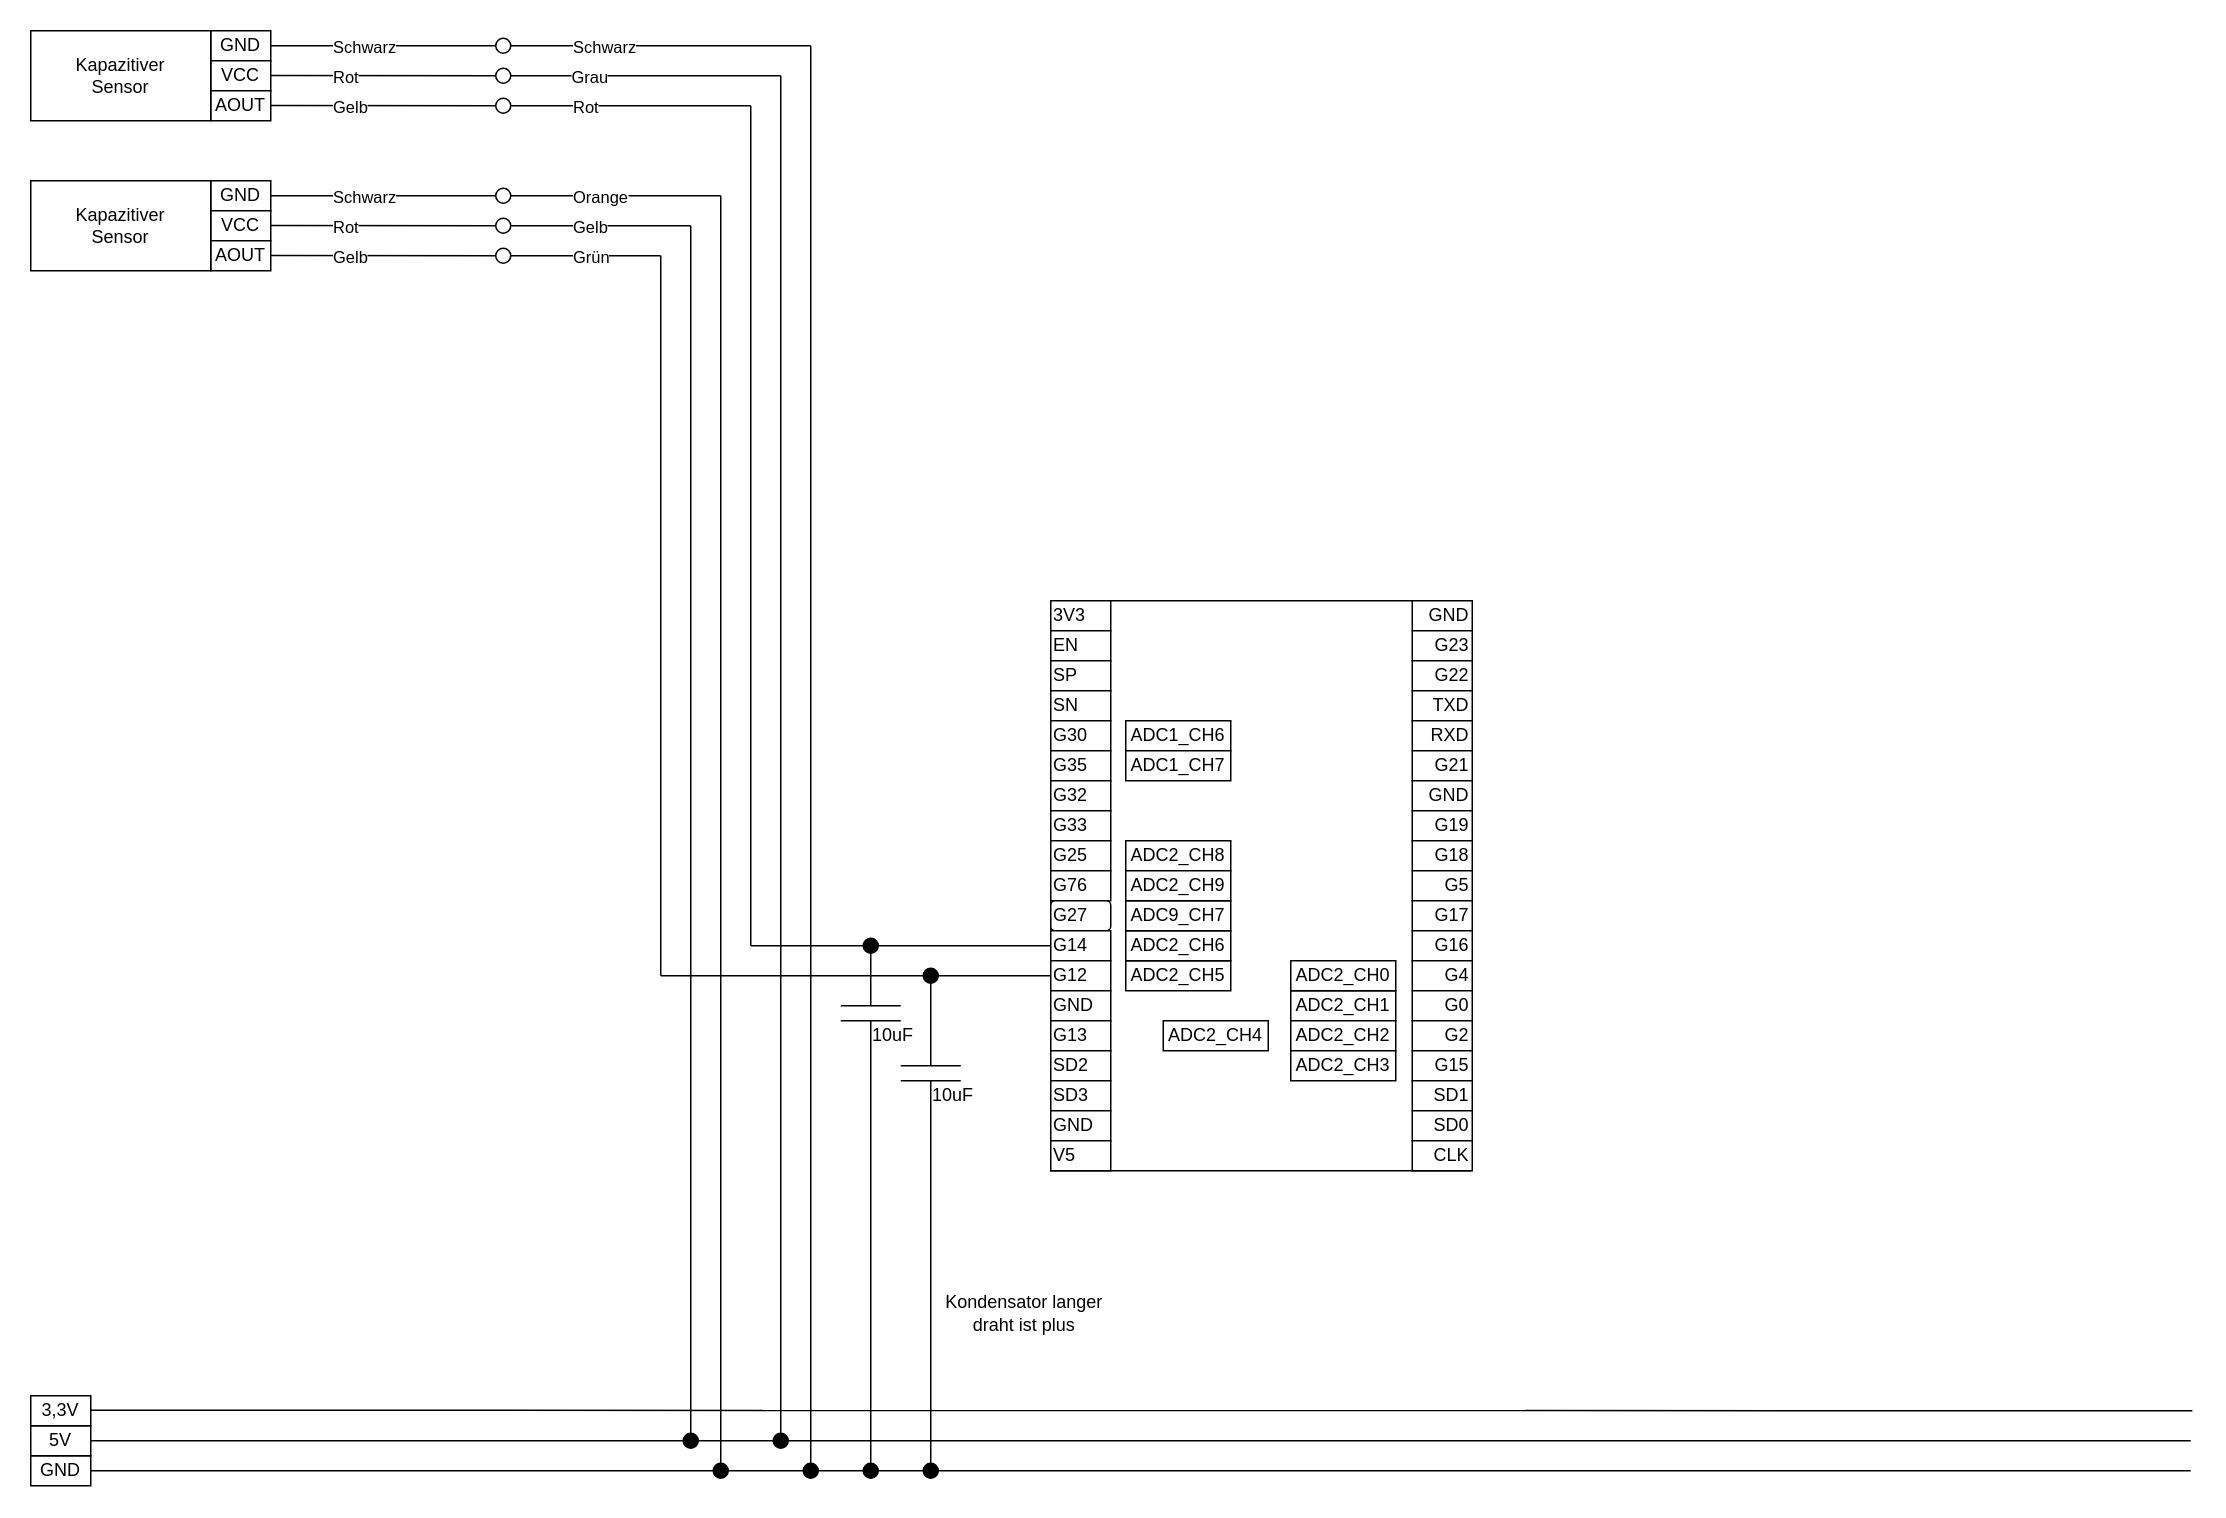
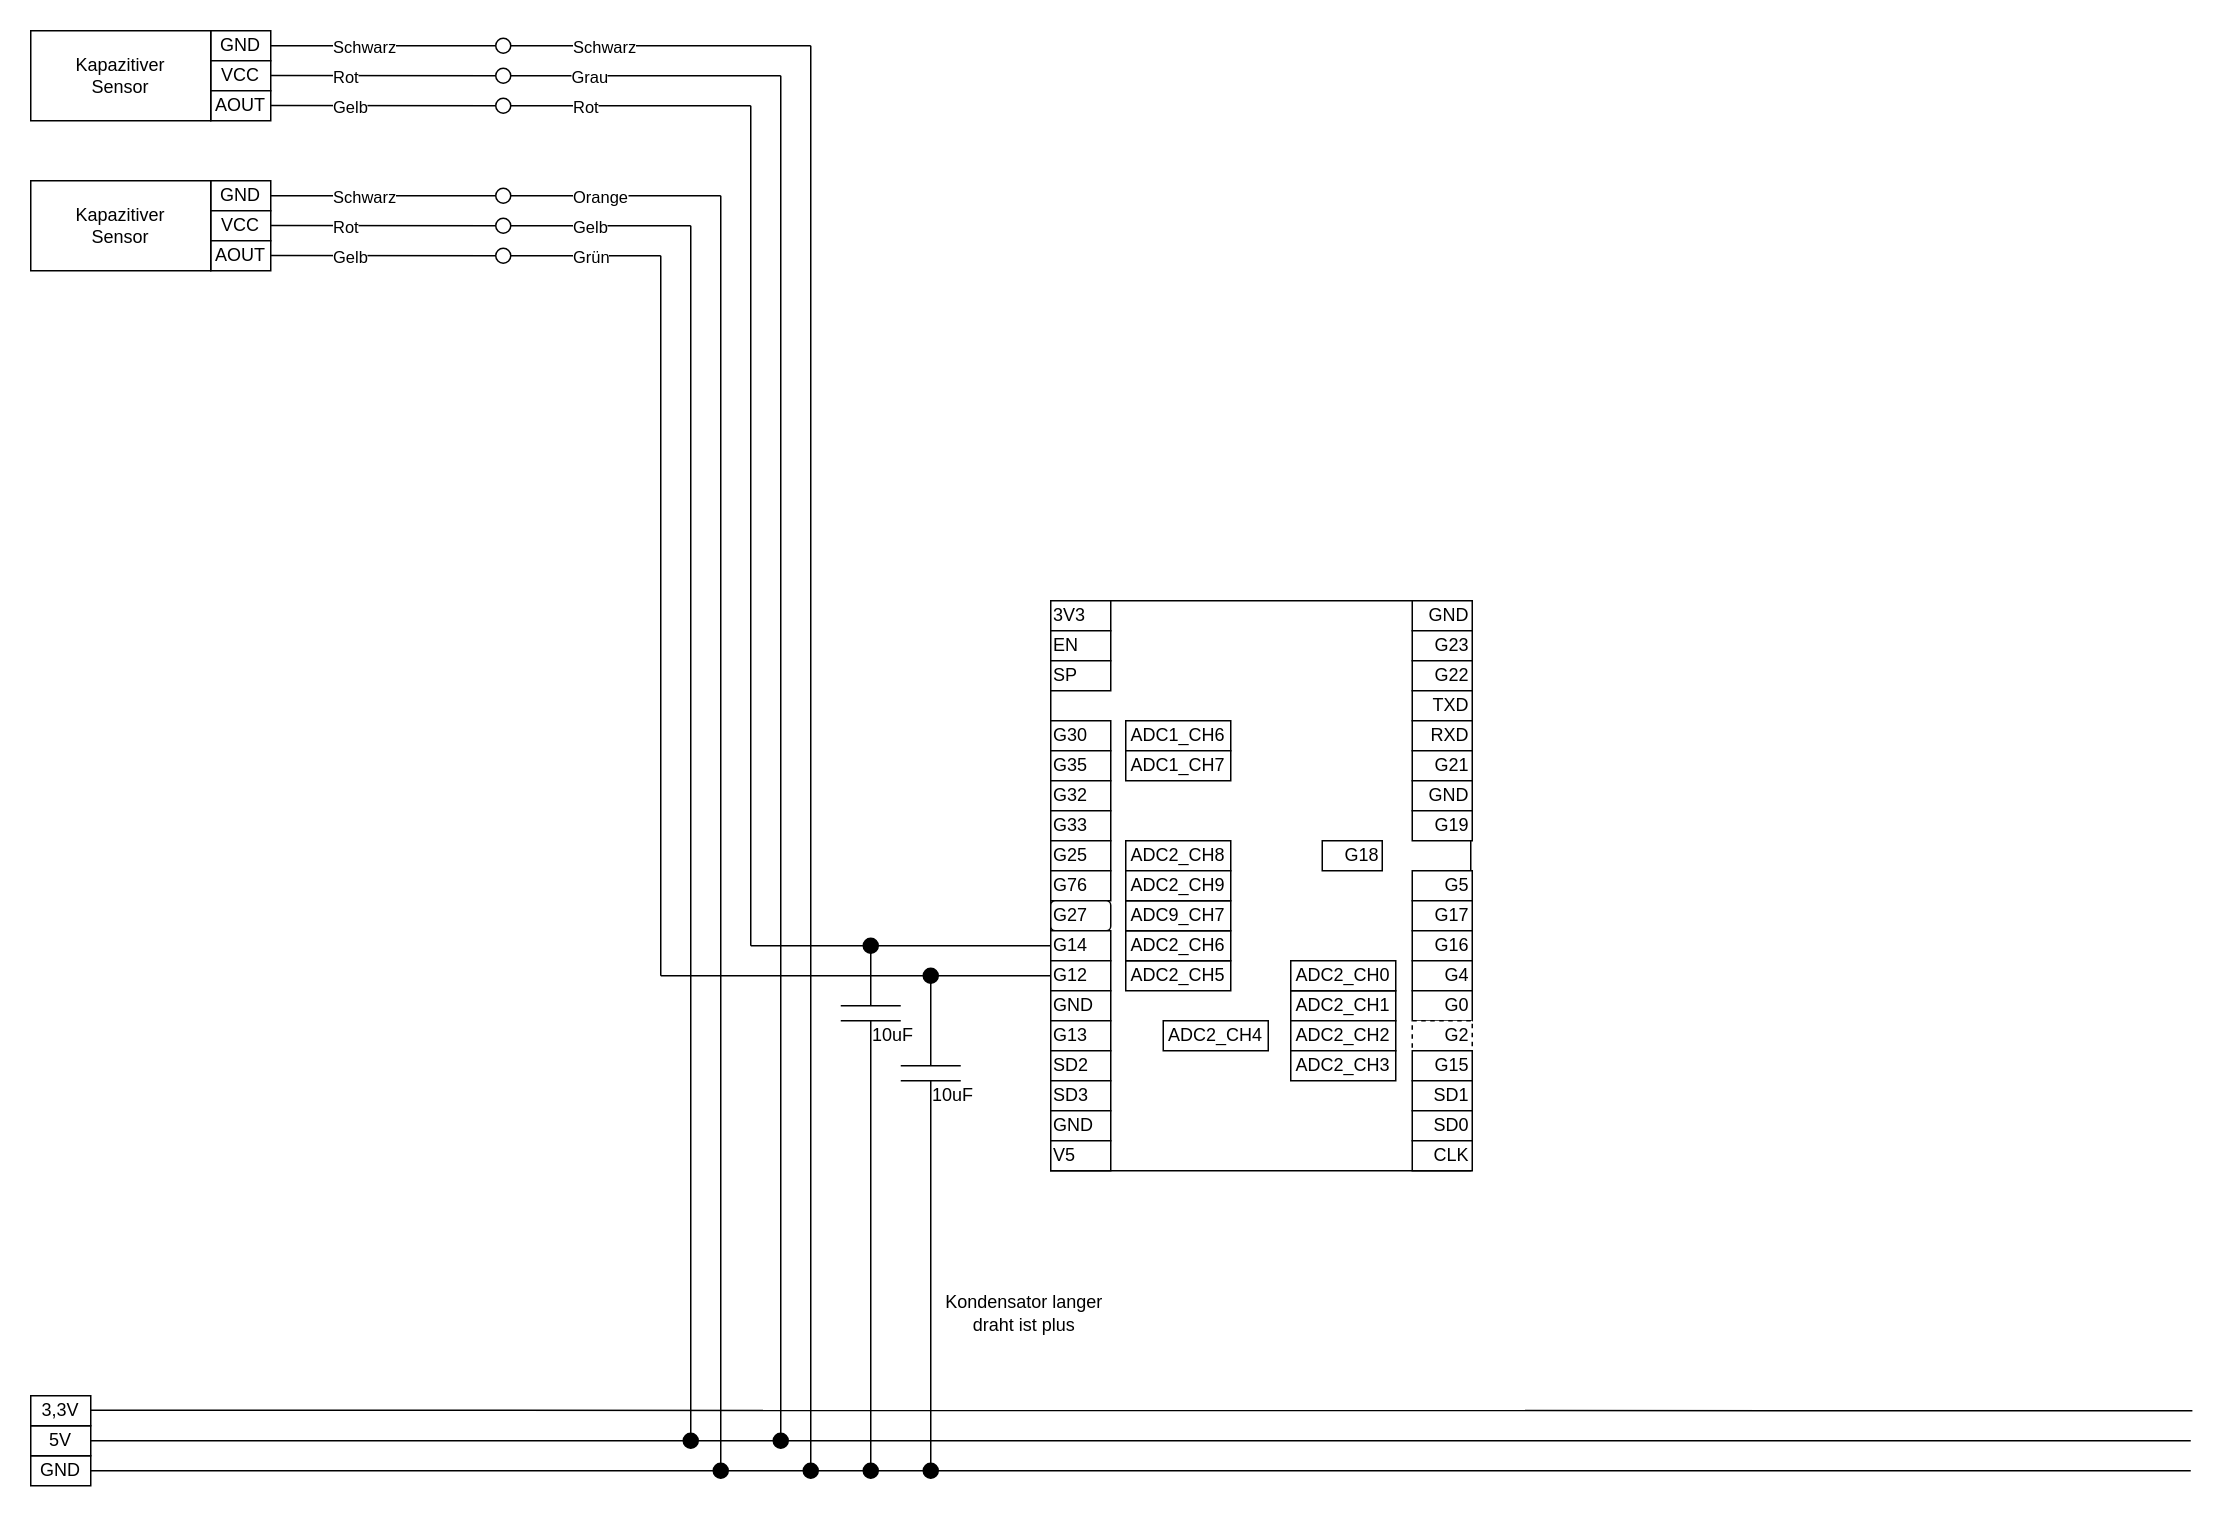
node "SN": removed
node "G18": moved (1442, 856) -> (1352, 856)
node "G2": style solid -> dashed
